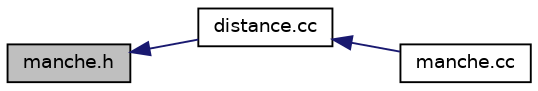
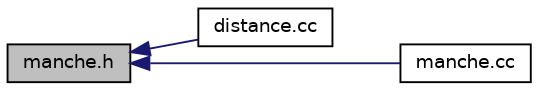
edge "manche.cc" -> "distance.cc": now "manche.cc" -> "manche.h"
